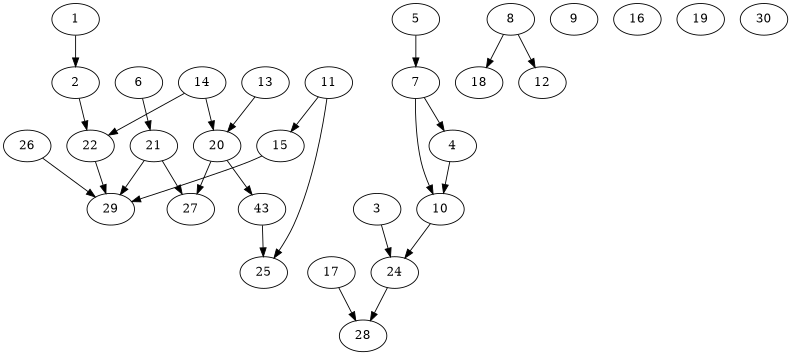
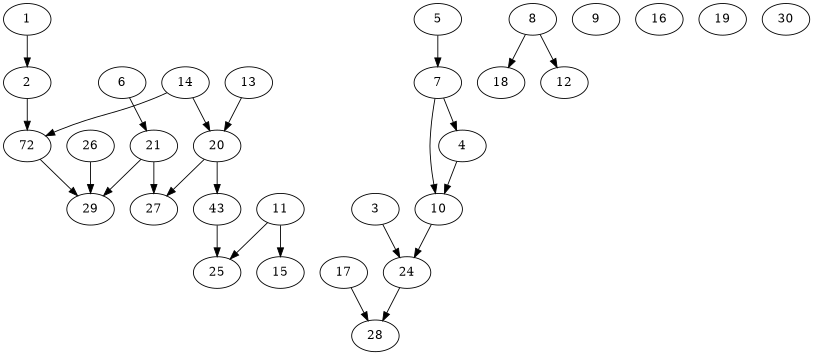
node "22": label "22" -> "72"
edge "15" -> "29": removed
